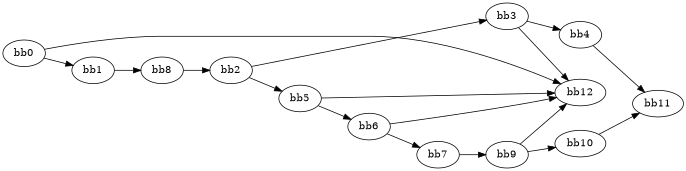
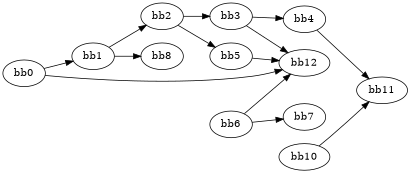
edge "bb8" -> "bb2": now "bb1" -> "bb2"
edge "bb5" -> "bb6": removed
node "bb9": removed
